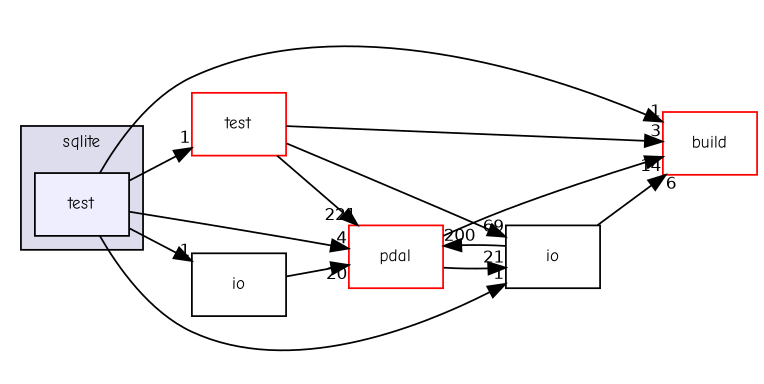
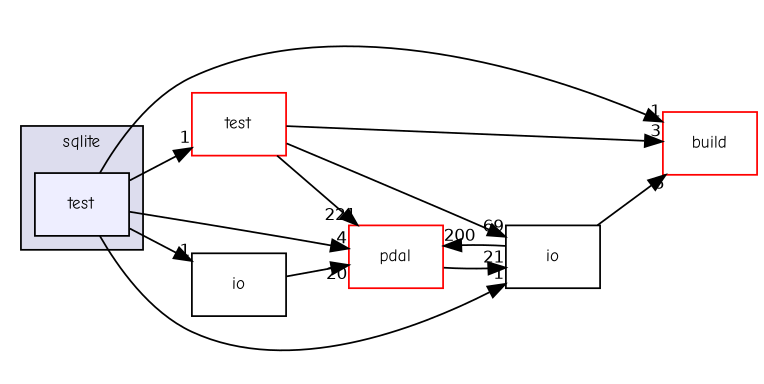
edge "pdal" -> "build": removed
